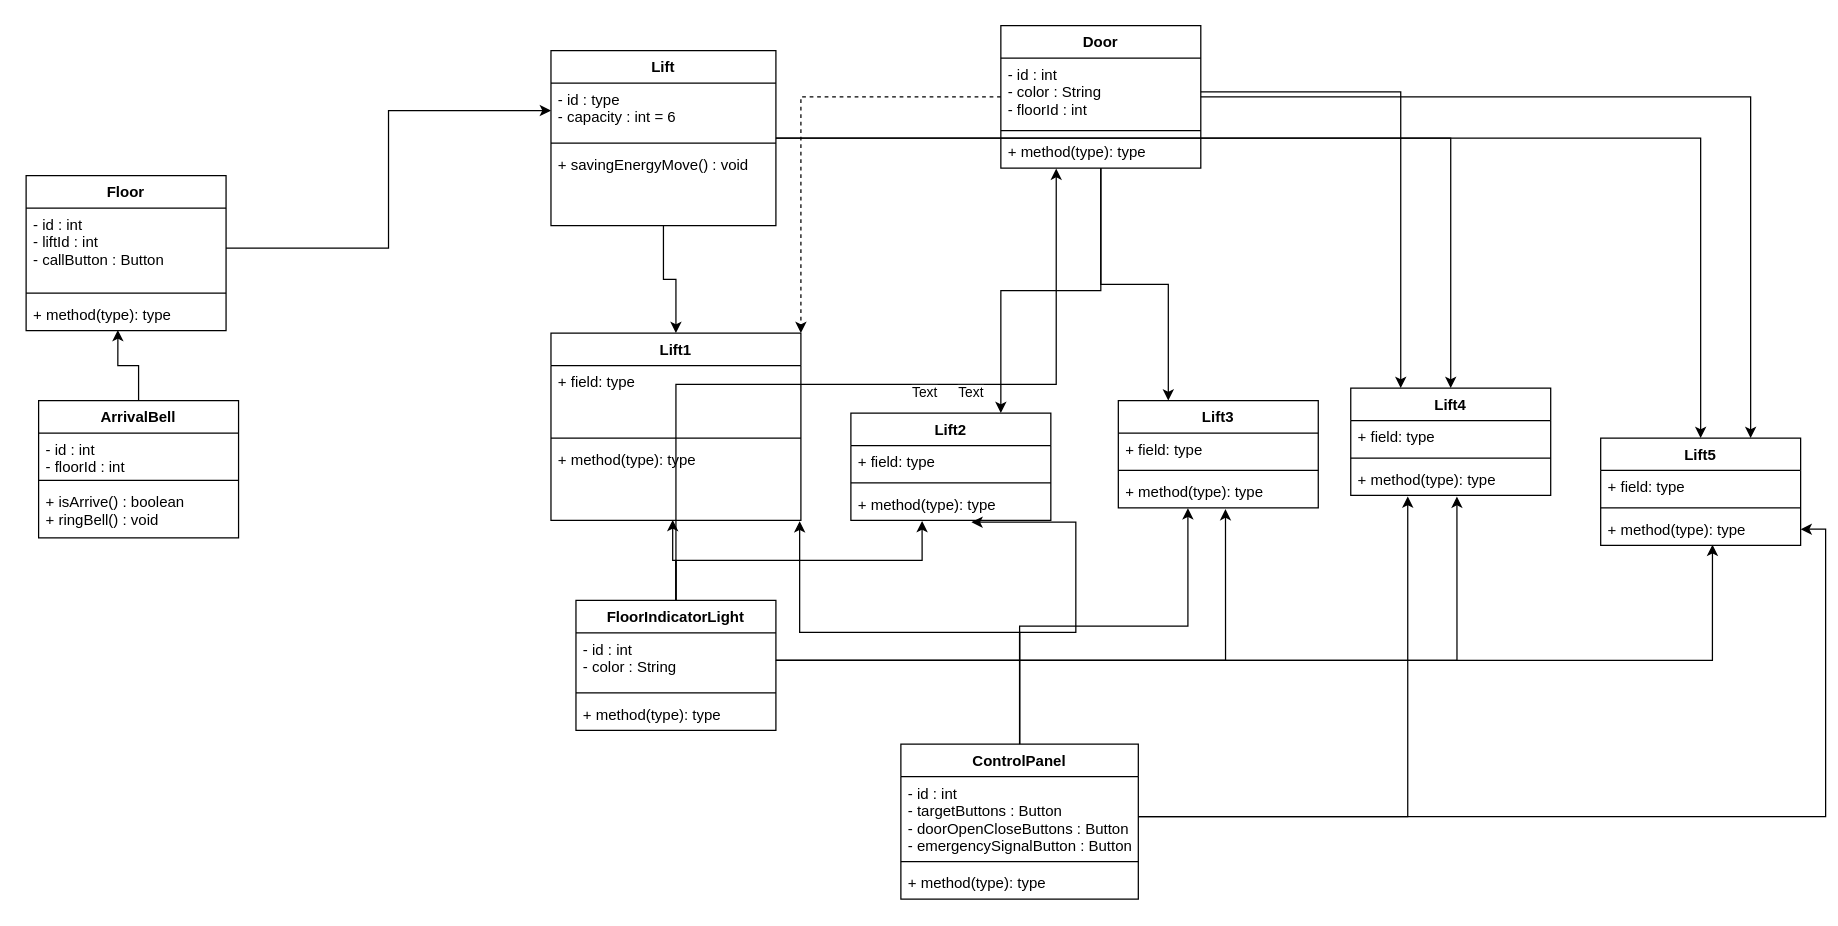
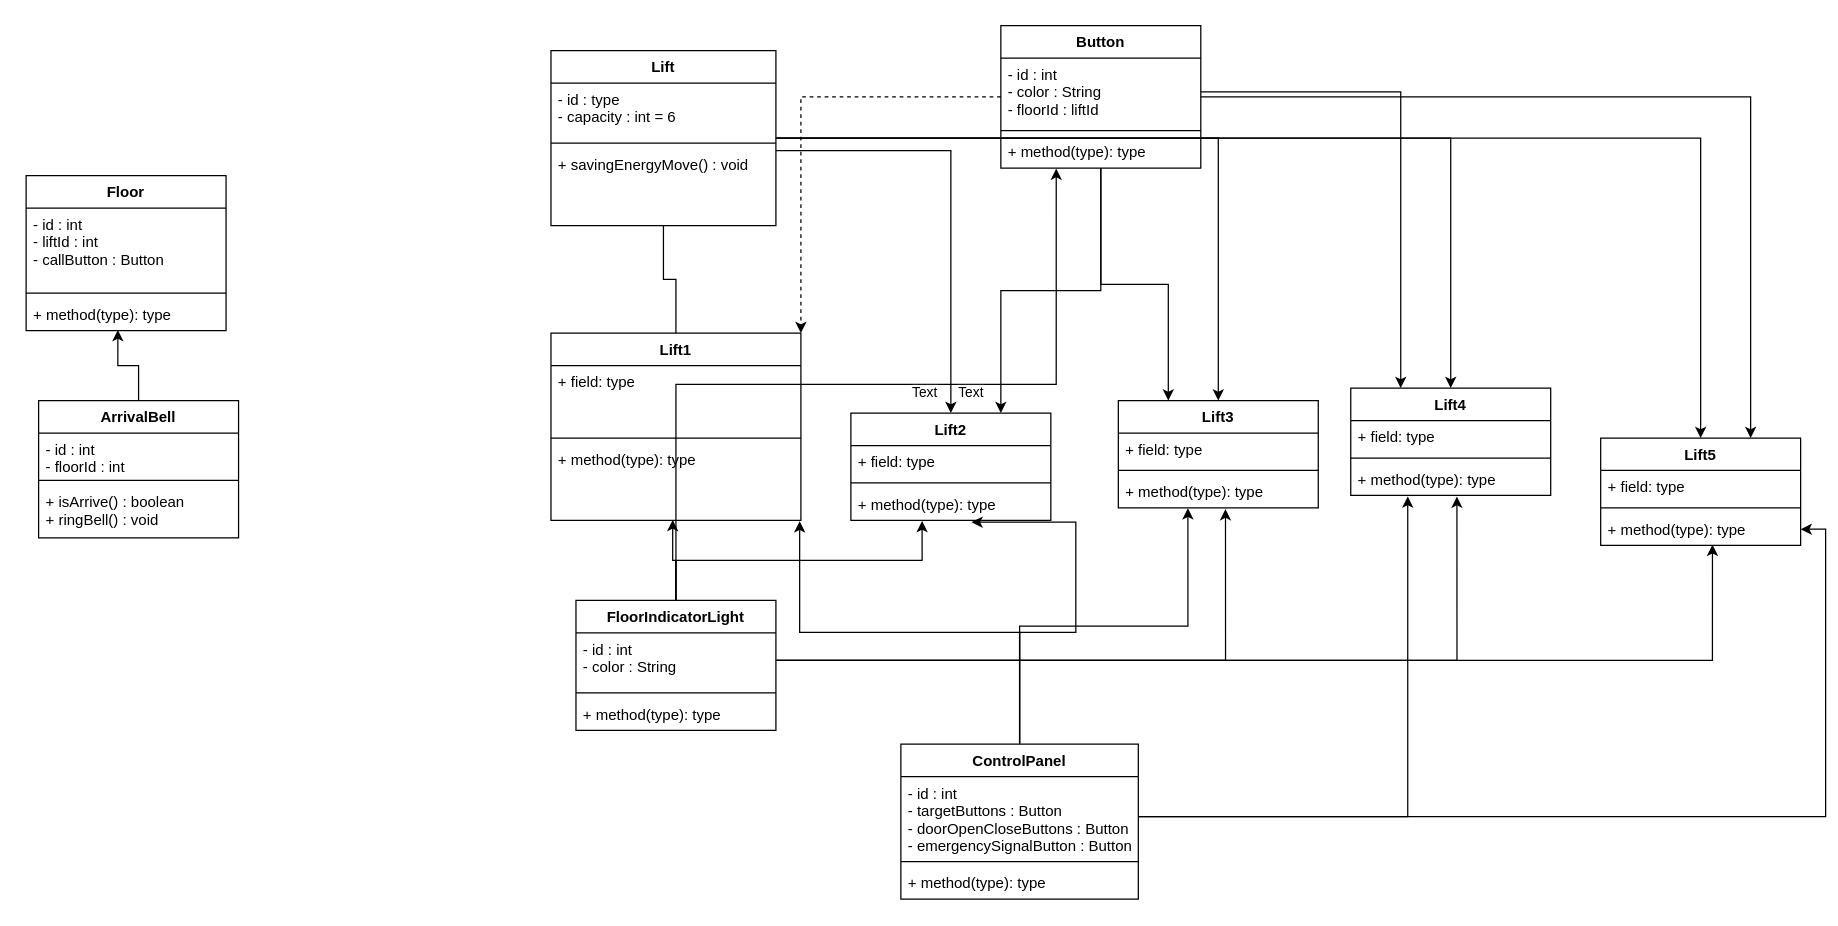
node "Door": label "Door" -> "Button"
node "- id : int - color : String - floorId : int": label "- id : int - color : String - floorId : int" -> "- id : int - color : String - floorId : liftId"
edge "- id : int - liftId : int - callButton : Button" -> "- id : type - capacity : int = 6": removed
edge "Lift" -> "Lift2": added
edge "Lift" -> "Lift3": added
edge "Lift" -> "Lift1": arrowhead classic -> none
